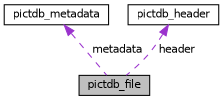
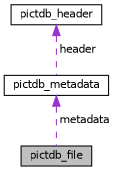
edge "pictdb_file" -> "pictdb_header": now "pictdb_metadata" -> "pictdb_header"
